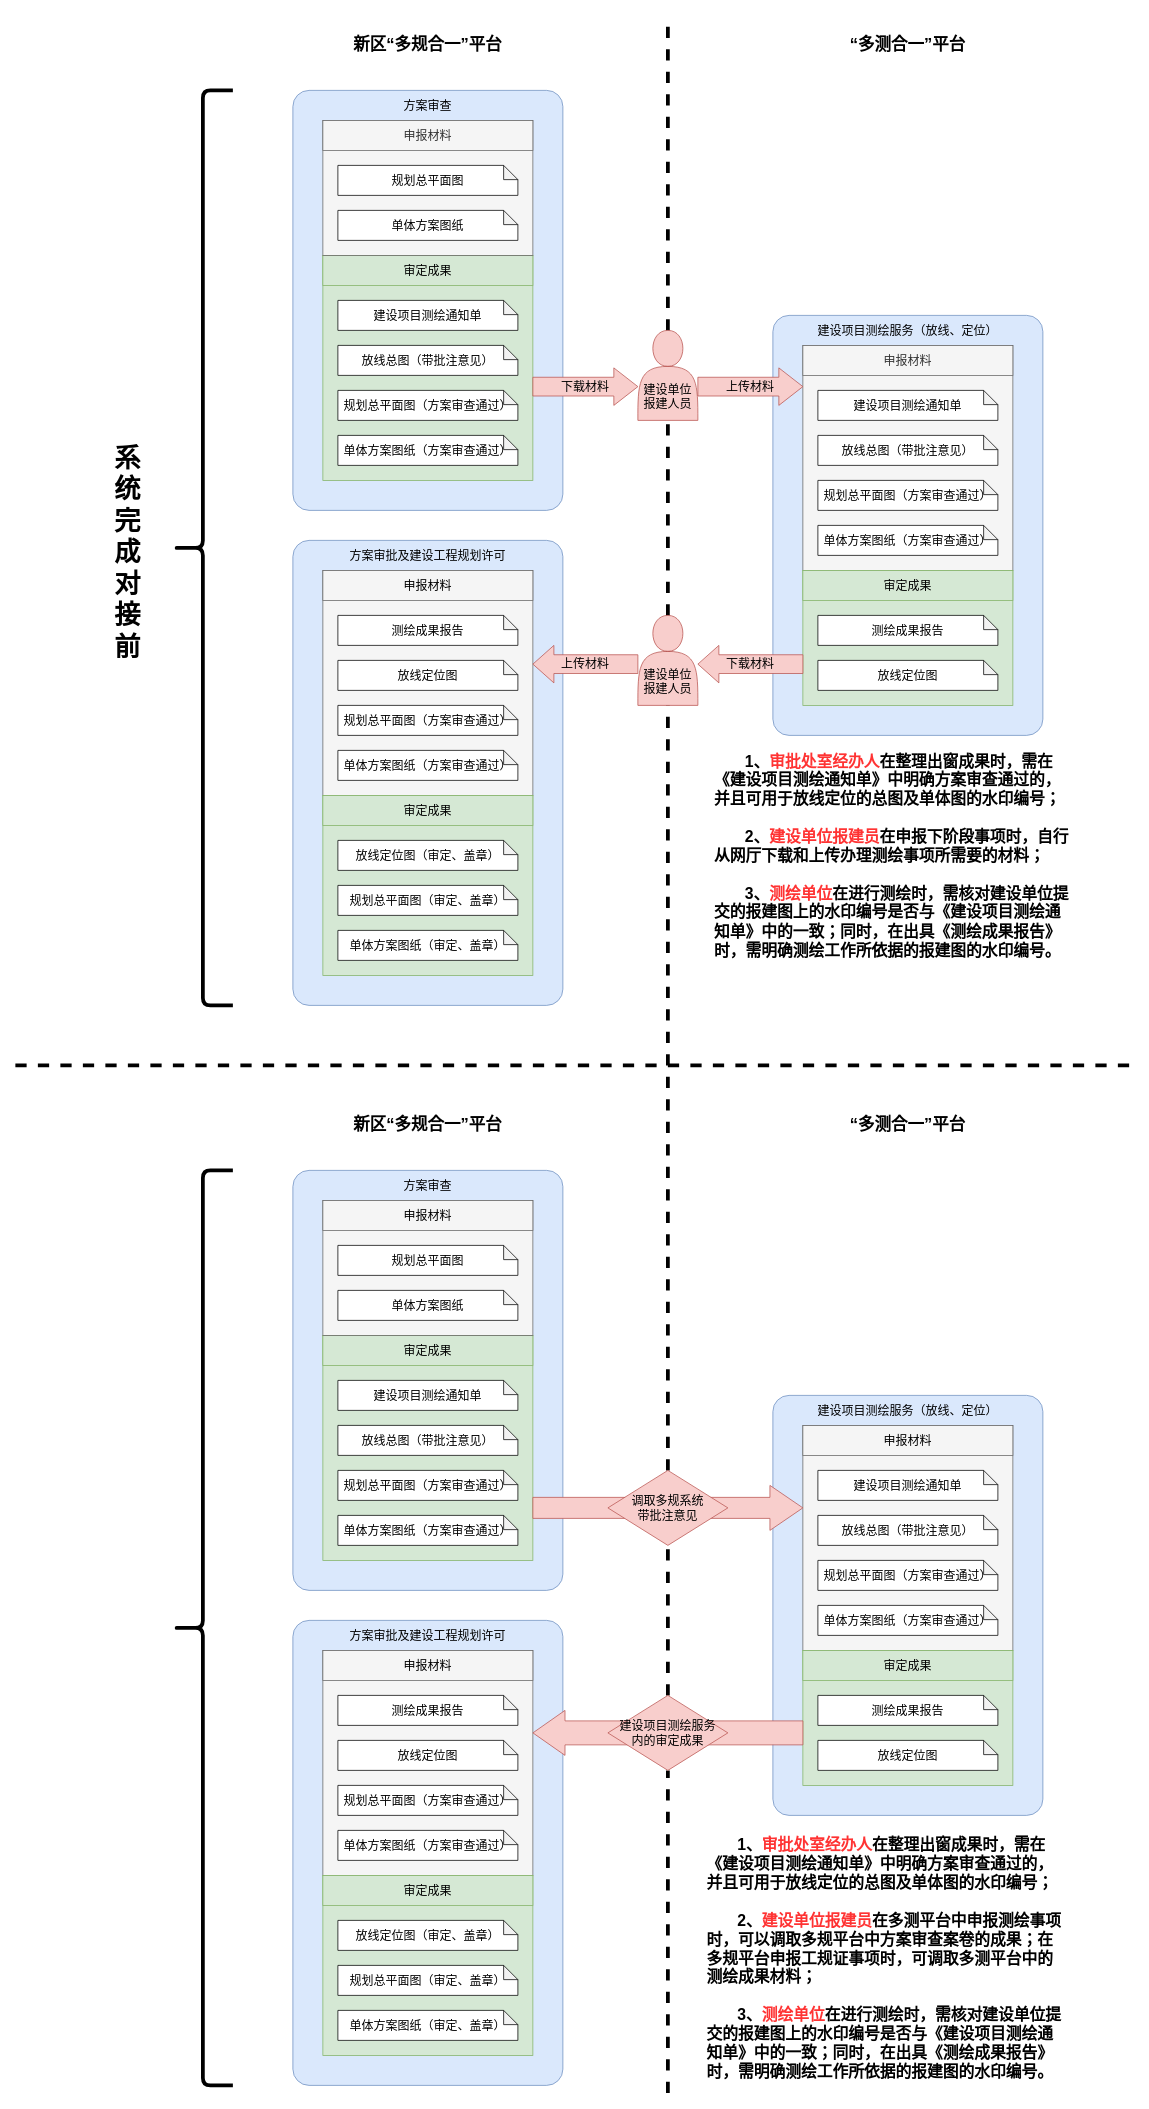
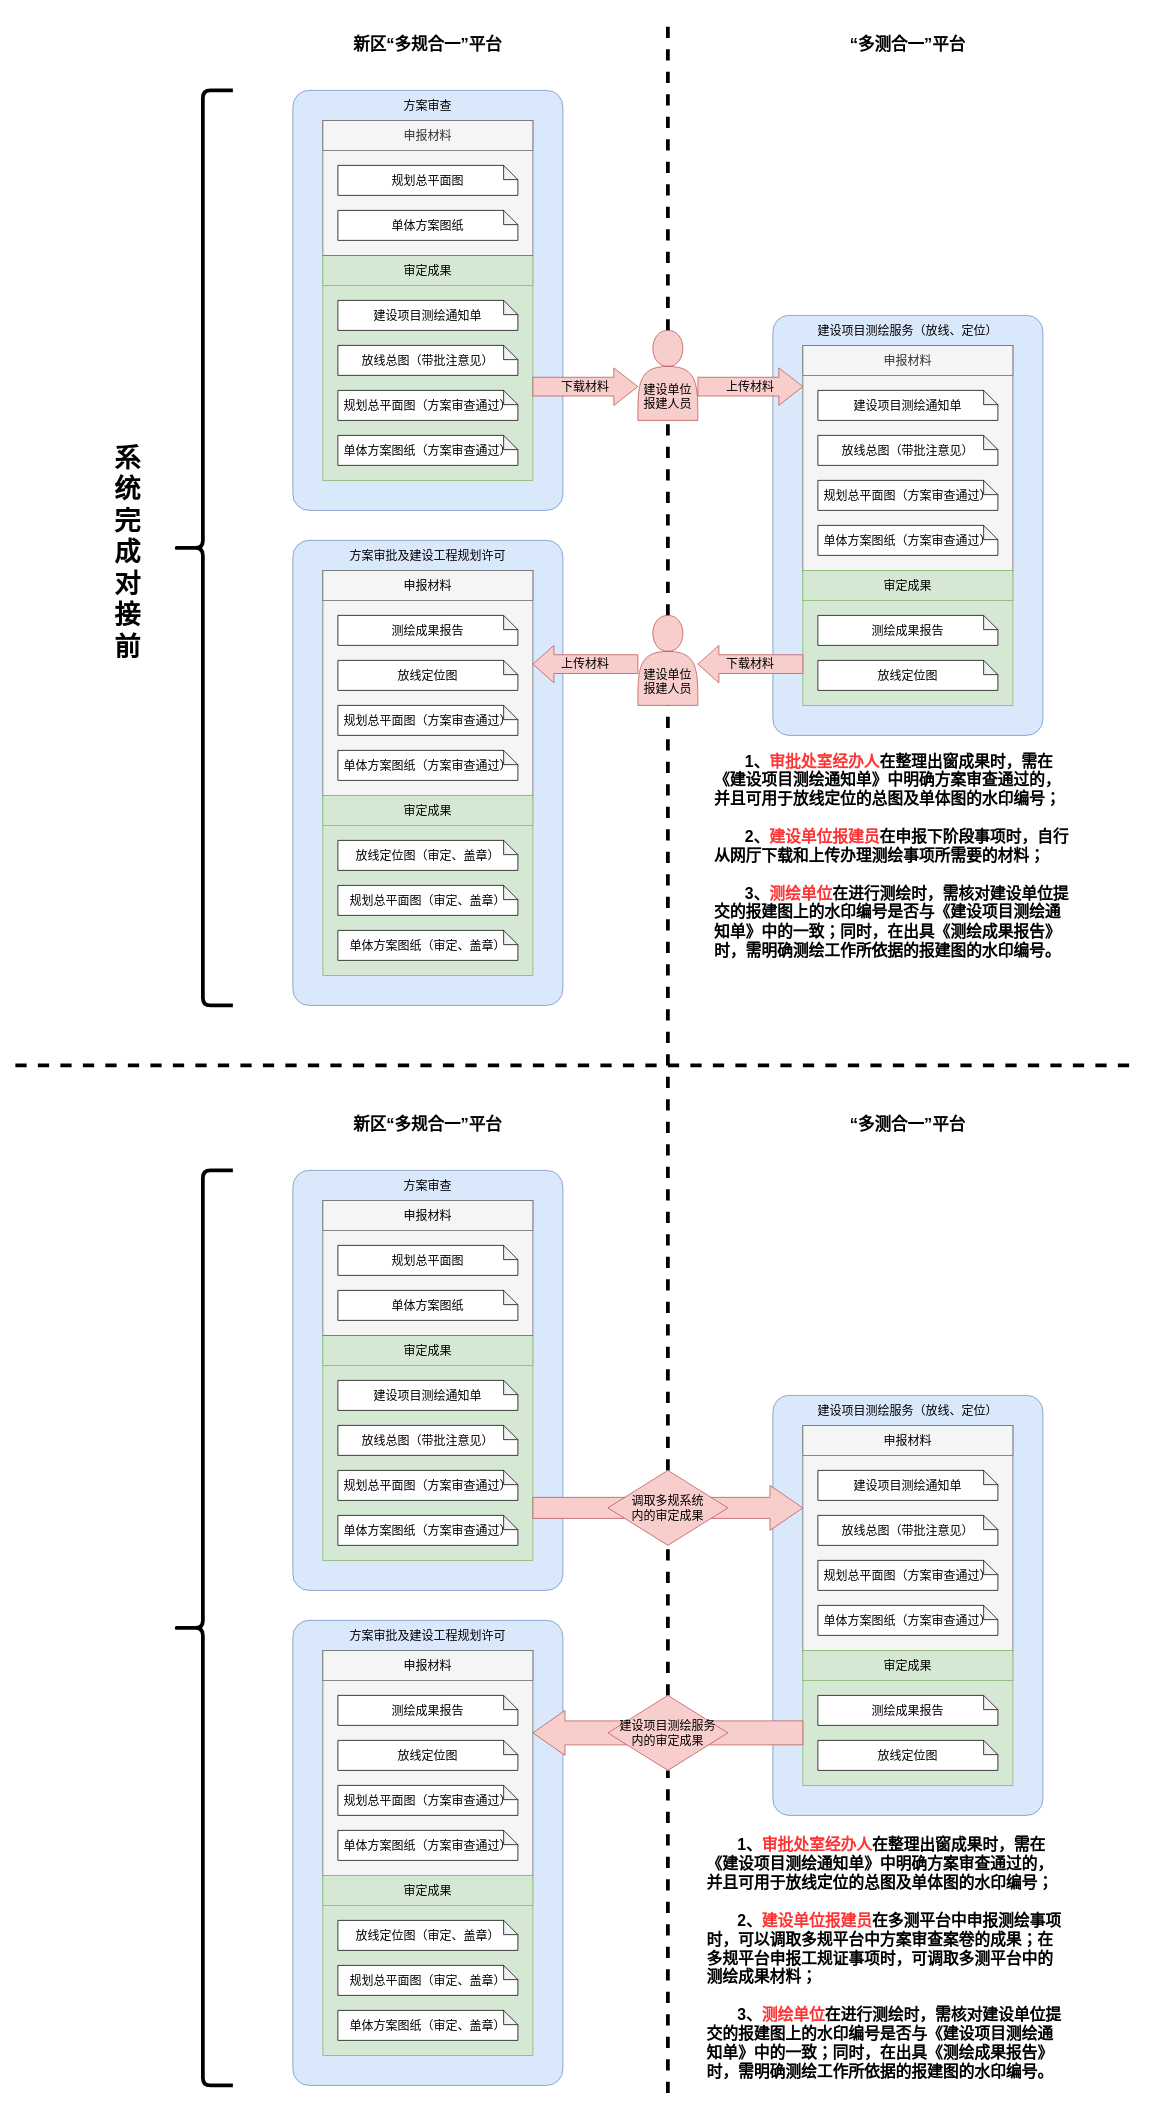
node "调取多规系统 带批注意见": label "调取多规系统 带批注意见" -> "调取多规系统 内的审定成果"
